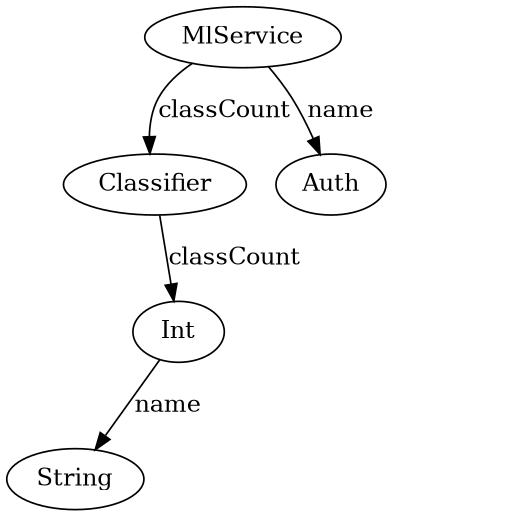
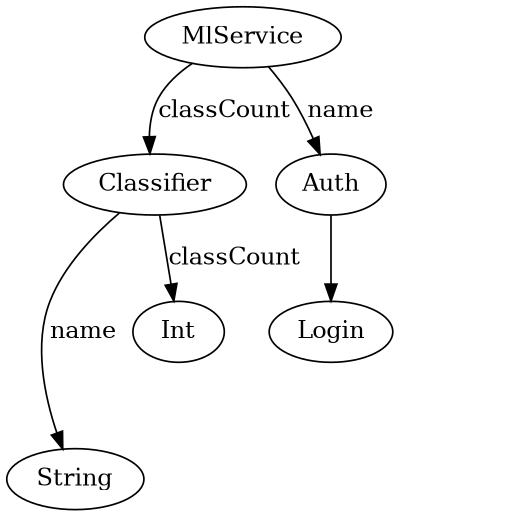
node "Login": added
edge "Int" -> "String": now "Classifier" -> "String"
